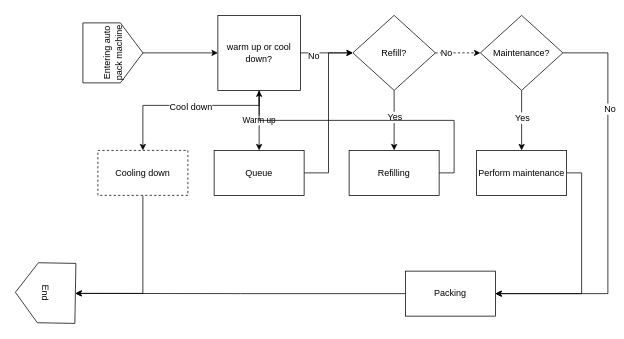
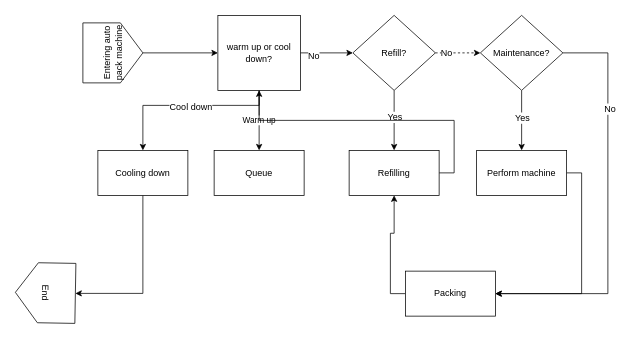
edge "Queue" -> "Refill?": removed
node "Cooling down": style dashed -> solid
node "Perform maintenance": label "Perform maintenance" -> "Perform machine"
edge "Packing" -> "End": now "Packing" -> "Refilling"
